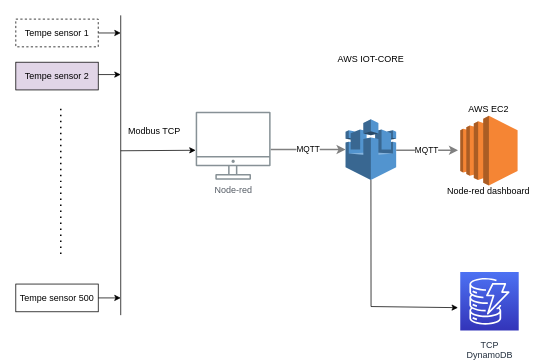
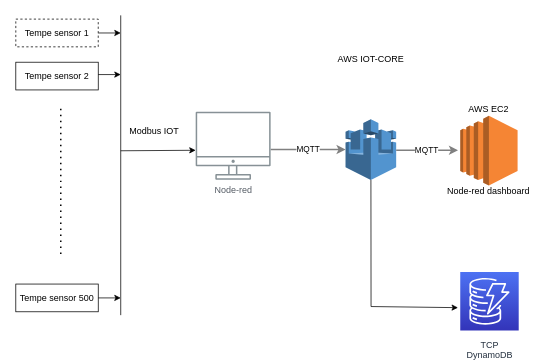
node "Tempe sensor 2": fillcolor #e1d5e7 -> #ffffff
node "Modbus TCP": label "Modbus TCP" -> "Modbus IOT"
